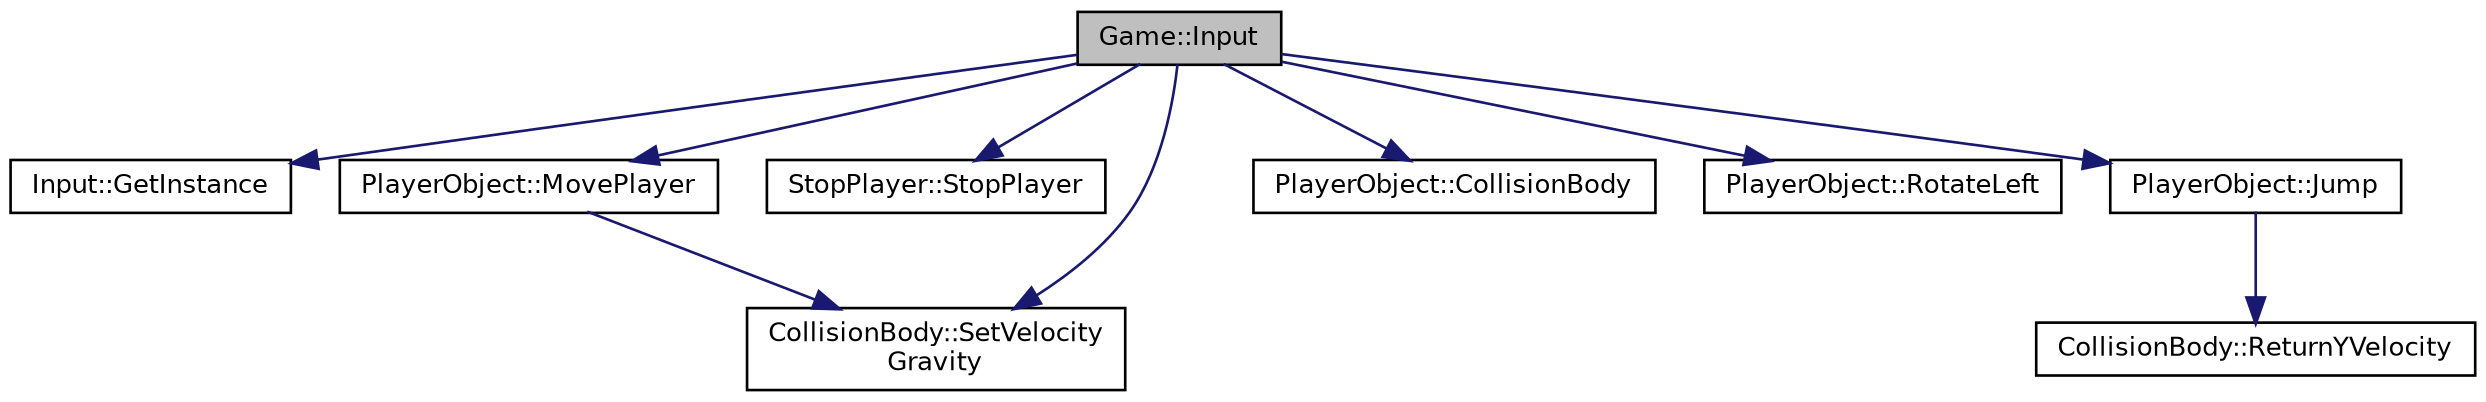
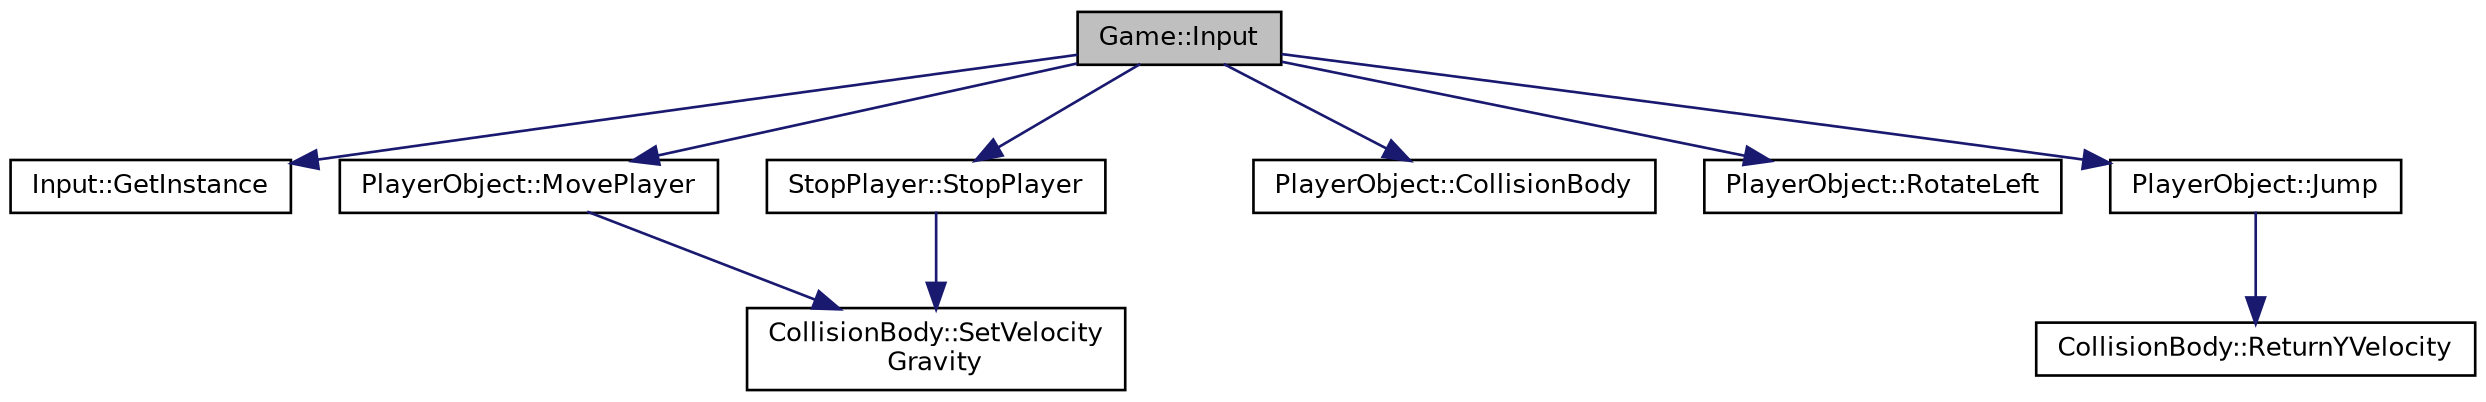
edge "Game::Input" -> "CollisionBody::SetVelocity Gravity": now "StopPlayer::StopPlayer" -> "CollisionBody::SetVelocity Gravity"
